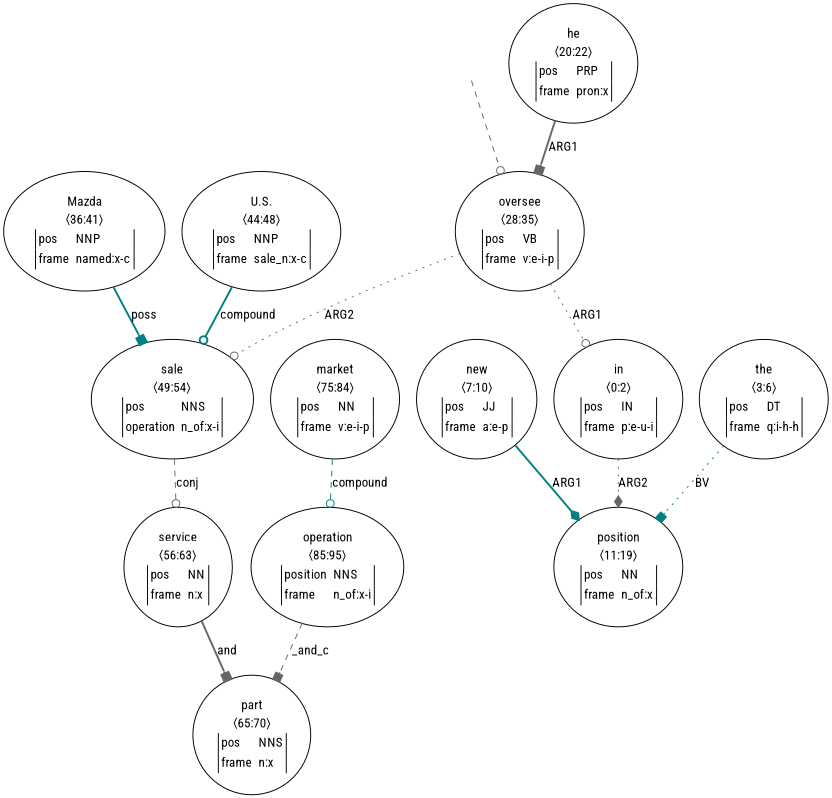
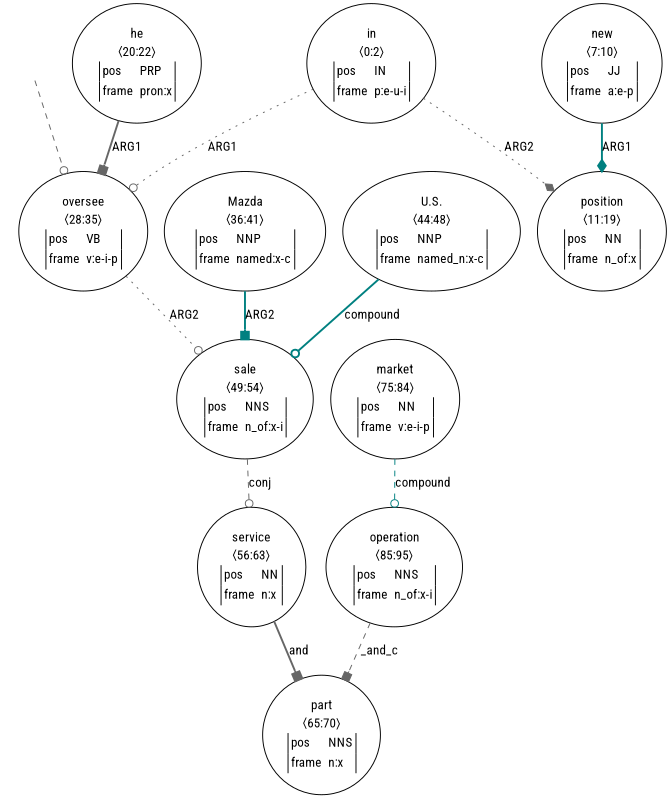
node "U.S.": text "sale_n:x-c" -> "named_n:x-c"
edge "oversee" -> "in": reversed
edge "Mazda" -> "sale": label "poss" -> "ARG2"
node "the": removed
node "sale": text "operation" -> "frame"
node "operation": text "position" -> "pos"
